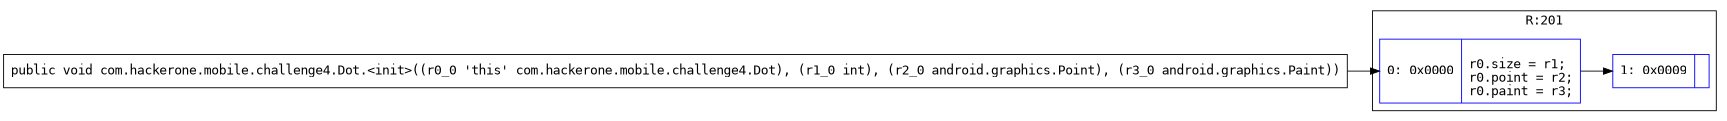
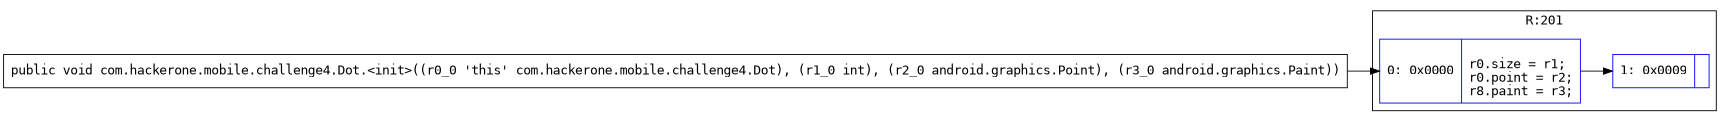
node "0: 0x0000": text "r0.paint = r3;" -> "r8.paint = r3;"
